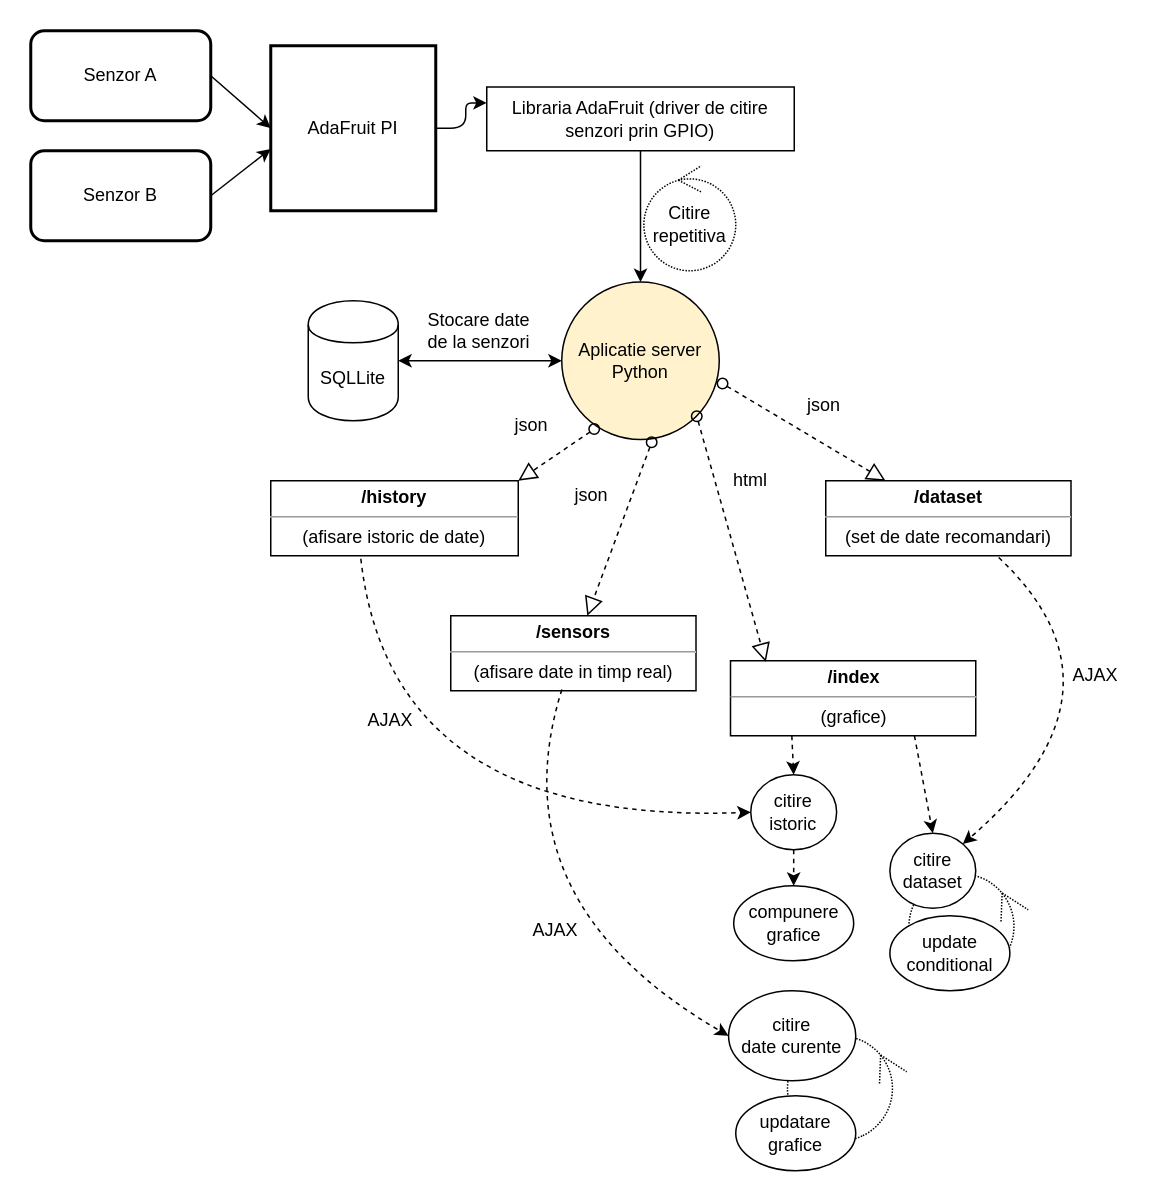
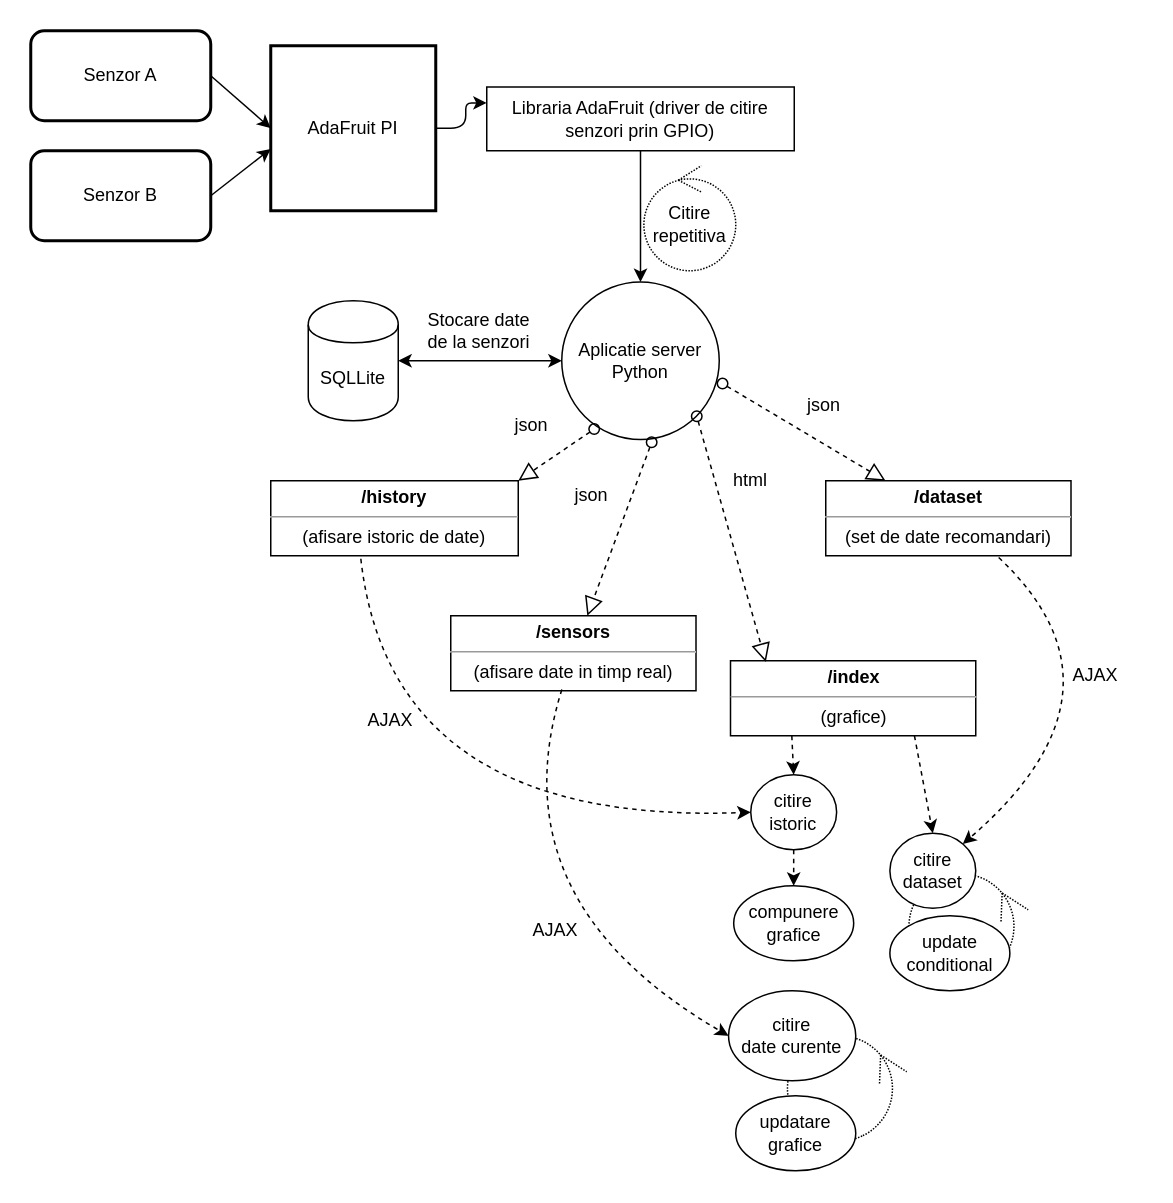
node "Aplicatie server Python": fillcolor #fff2cc -> #ffffff
